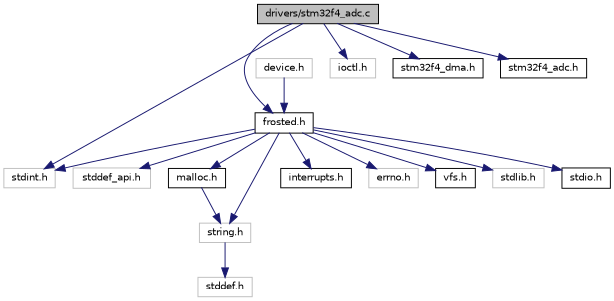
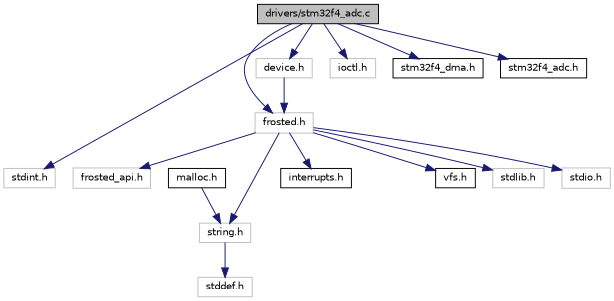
edge "drivers/stm32f4_adc.c" -> "device.h": added
node "frosted.h": color black -> grey75
edge "frosted.h" -> "stdint.h": removed
edge "frosted.h" -> "malloc.h": removed
node "stddef_api.h": label "stddef_api.h" -> "frosted_api.h"
node "errno.h": removed
node "stdio.h": color black -> grey75
